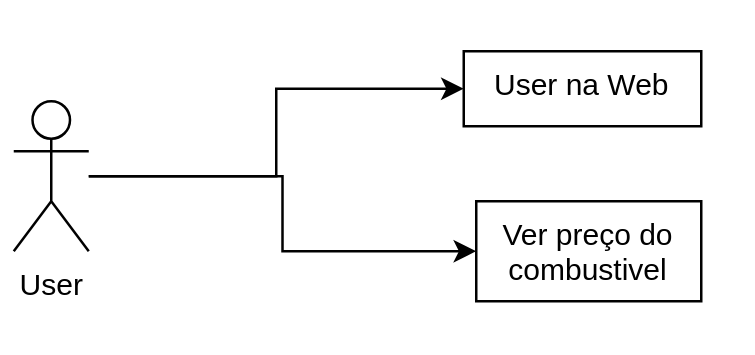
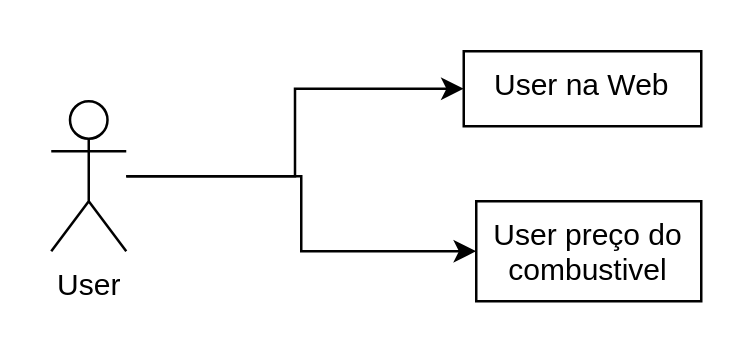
node "User": moved (51, 176) -> (89, 176)
node "Ver preço do combustivel": label "Ver preço do combustivel" -> "User preço do combustivel"
